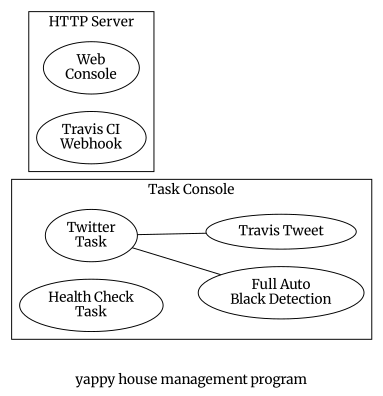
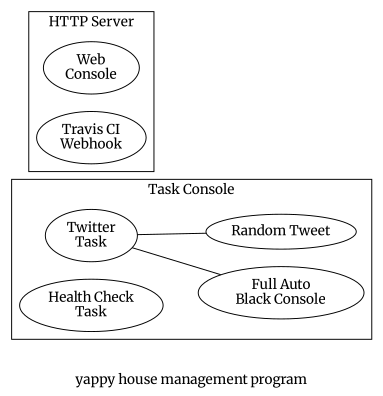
node "Travis Tweet": label "Travis Tweet" -> "Random Tweet"
node "Full Auto Black Detection": label "Full Auto Black Detection" -> "Full Auto Black Console"
